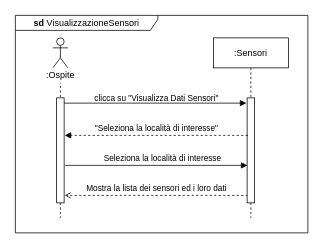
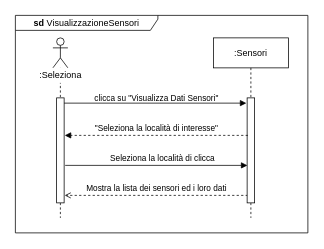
node ":Ospite": label ":Ospite" -> ":Seleziona"
node "Seleziona la località di interesse": label "Seleziona la località di interesse" -> "Seleziona la località di clicca"
